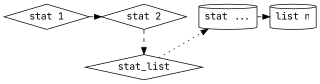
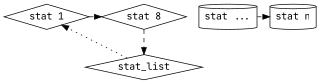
node "stat 2": label "stat 2" -> "stat 8"
node "list n": label "list n" -> "stat n"
edge "stat_list" -> "stat ...": now "stat_list" -> "stat 1"
